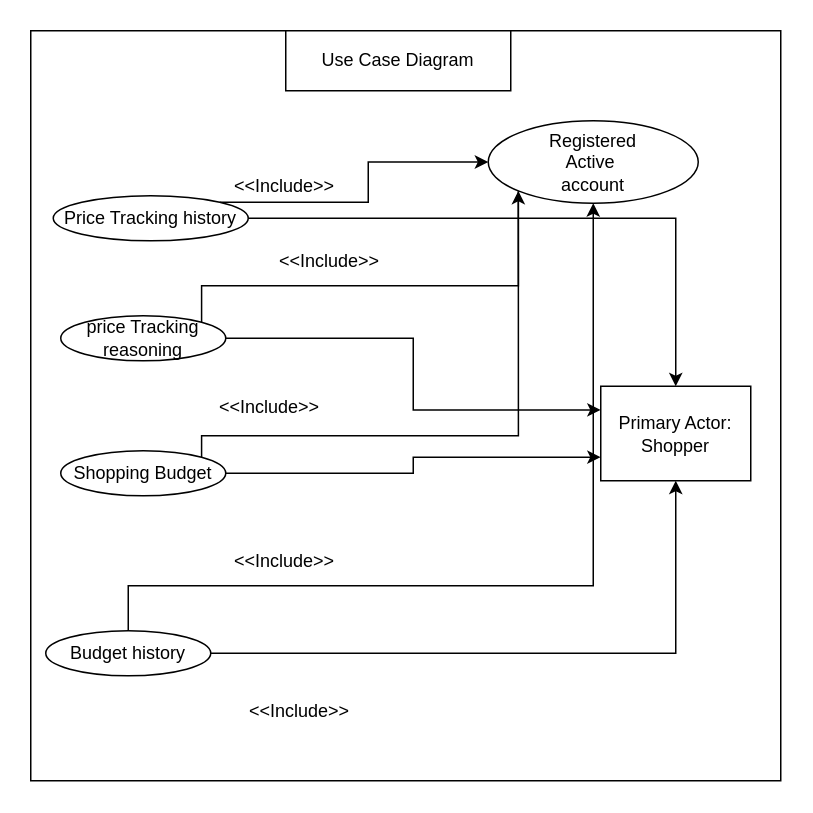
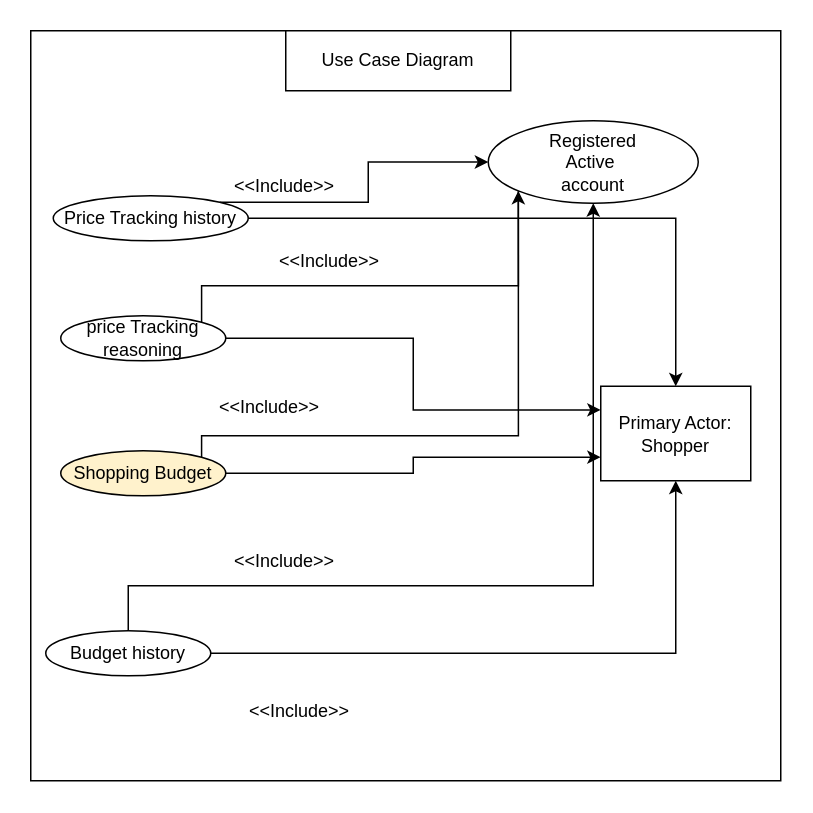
node "Shopping Budget": fillcolor #ffffff -> #fff2cc
